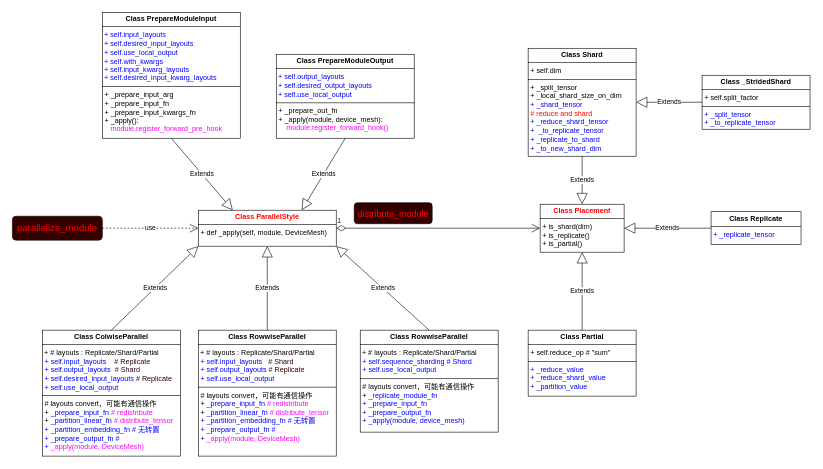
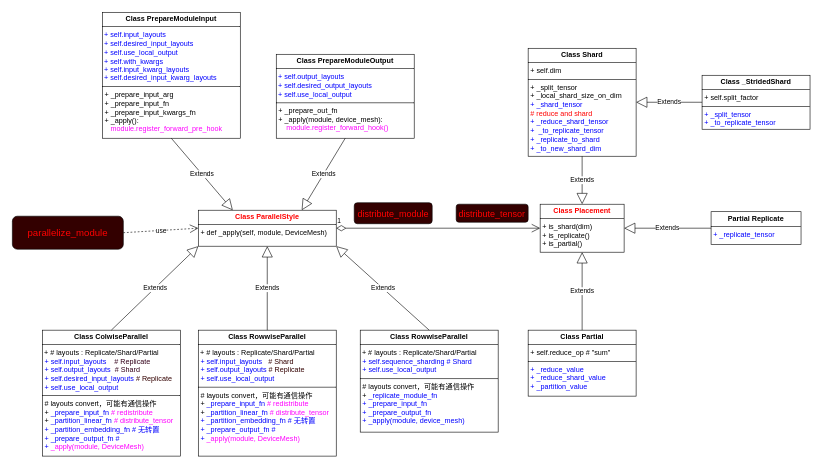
node "distribute_tensor": added
node "Class Replicate + _replicate_tensor": label "Class Replicate + _replicate_tensor" -> "Partial Replicate + _replicate_tensor"
node "parallelize_module": size 90x24 -> 111x33
